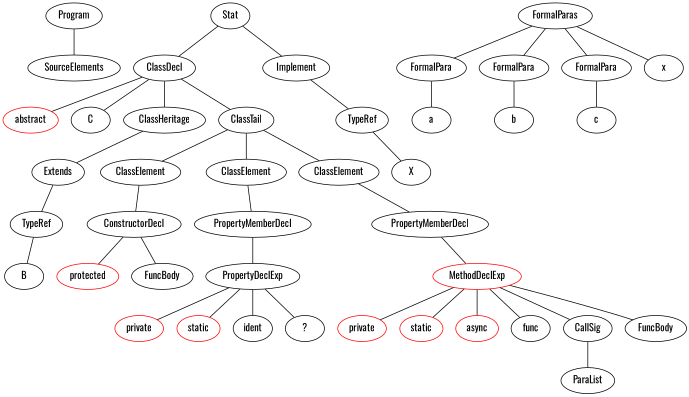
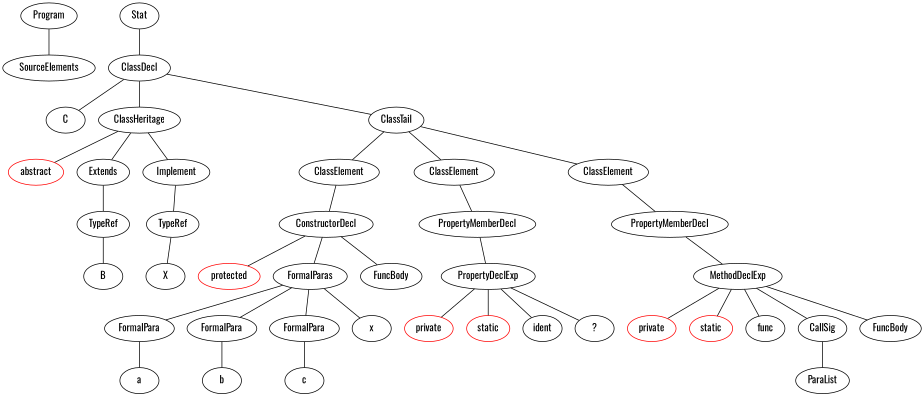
edge "Stat" -- "Implement": now "ClassHeritage" -- "Implement"
edge "ClassDecl" -- "abstract": now "ClassHeritage" -- "abstract"
edge "ConstructorDecl" -- "FormalParas": added
node "MethodDeclExp": color red -> black
node "async": removed
